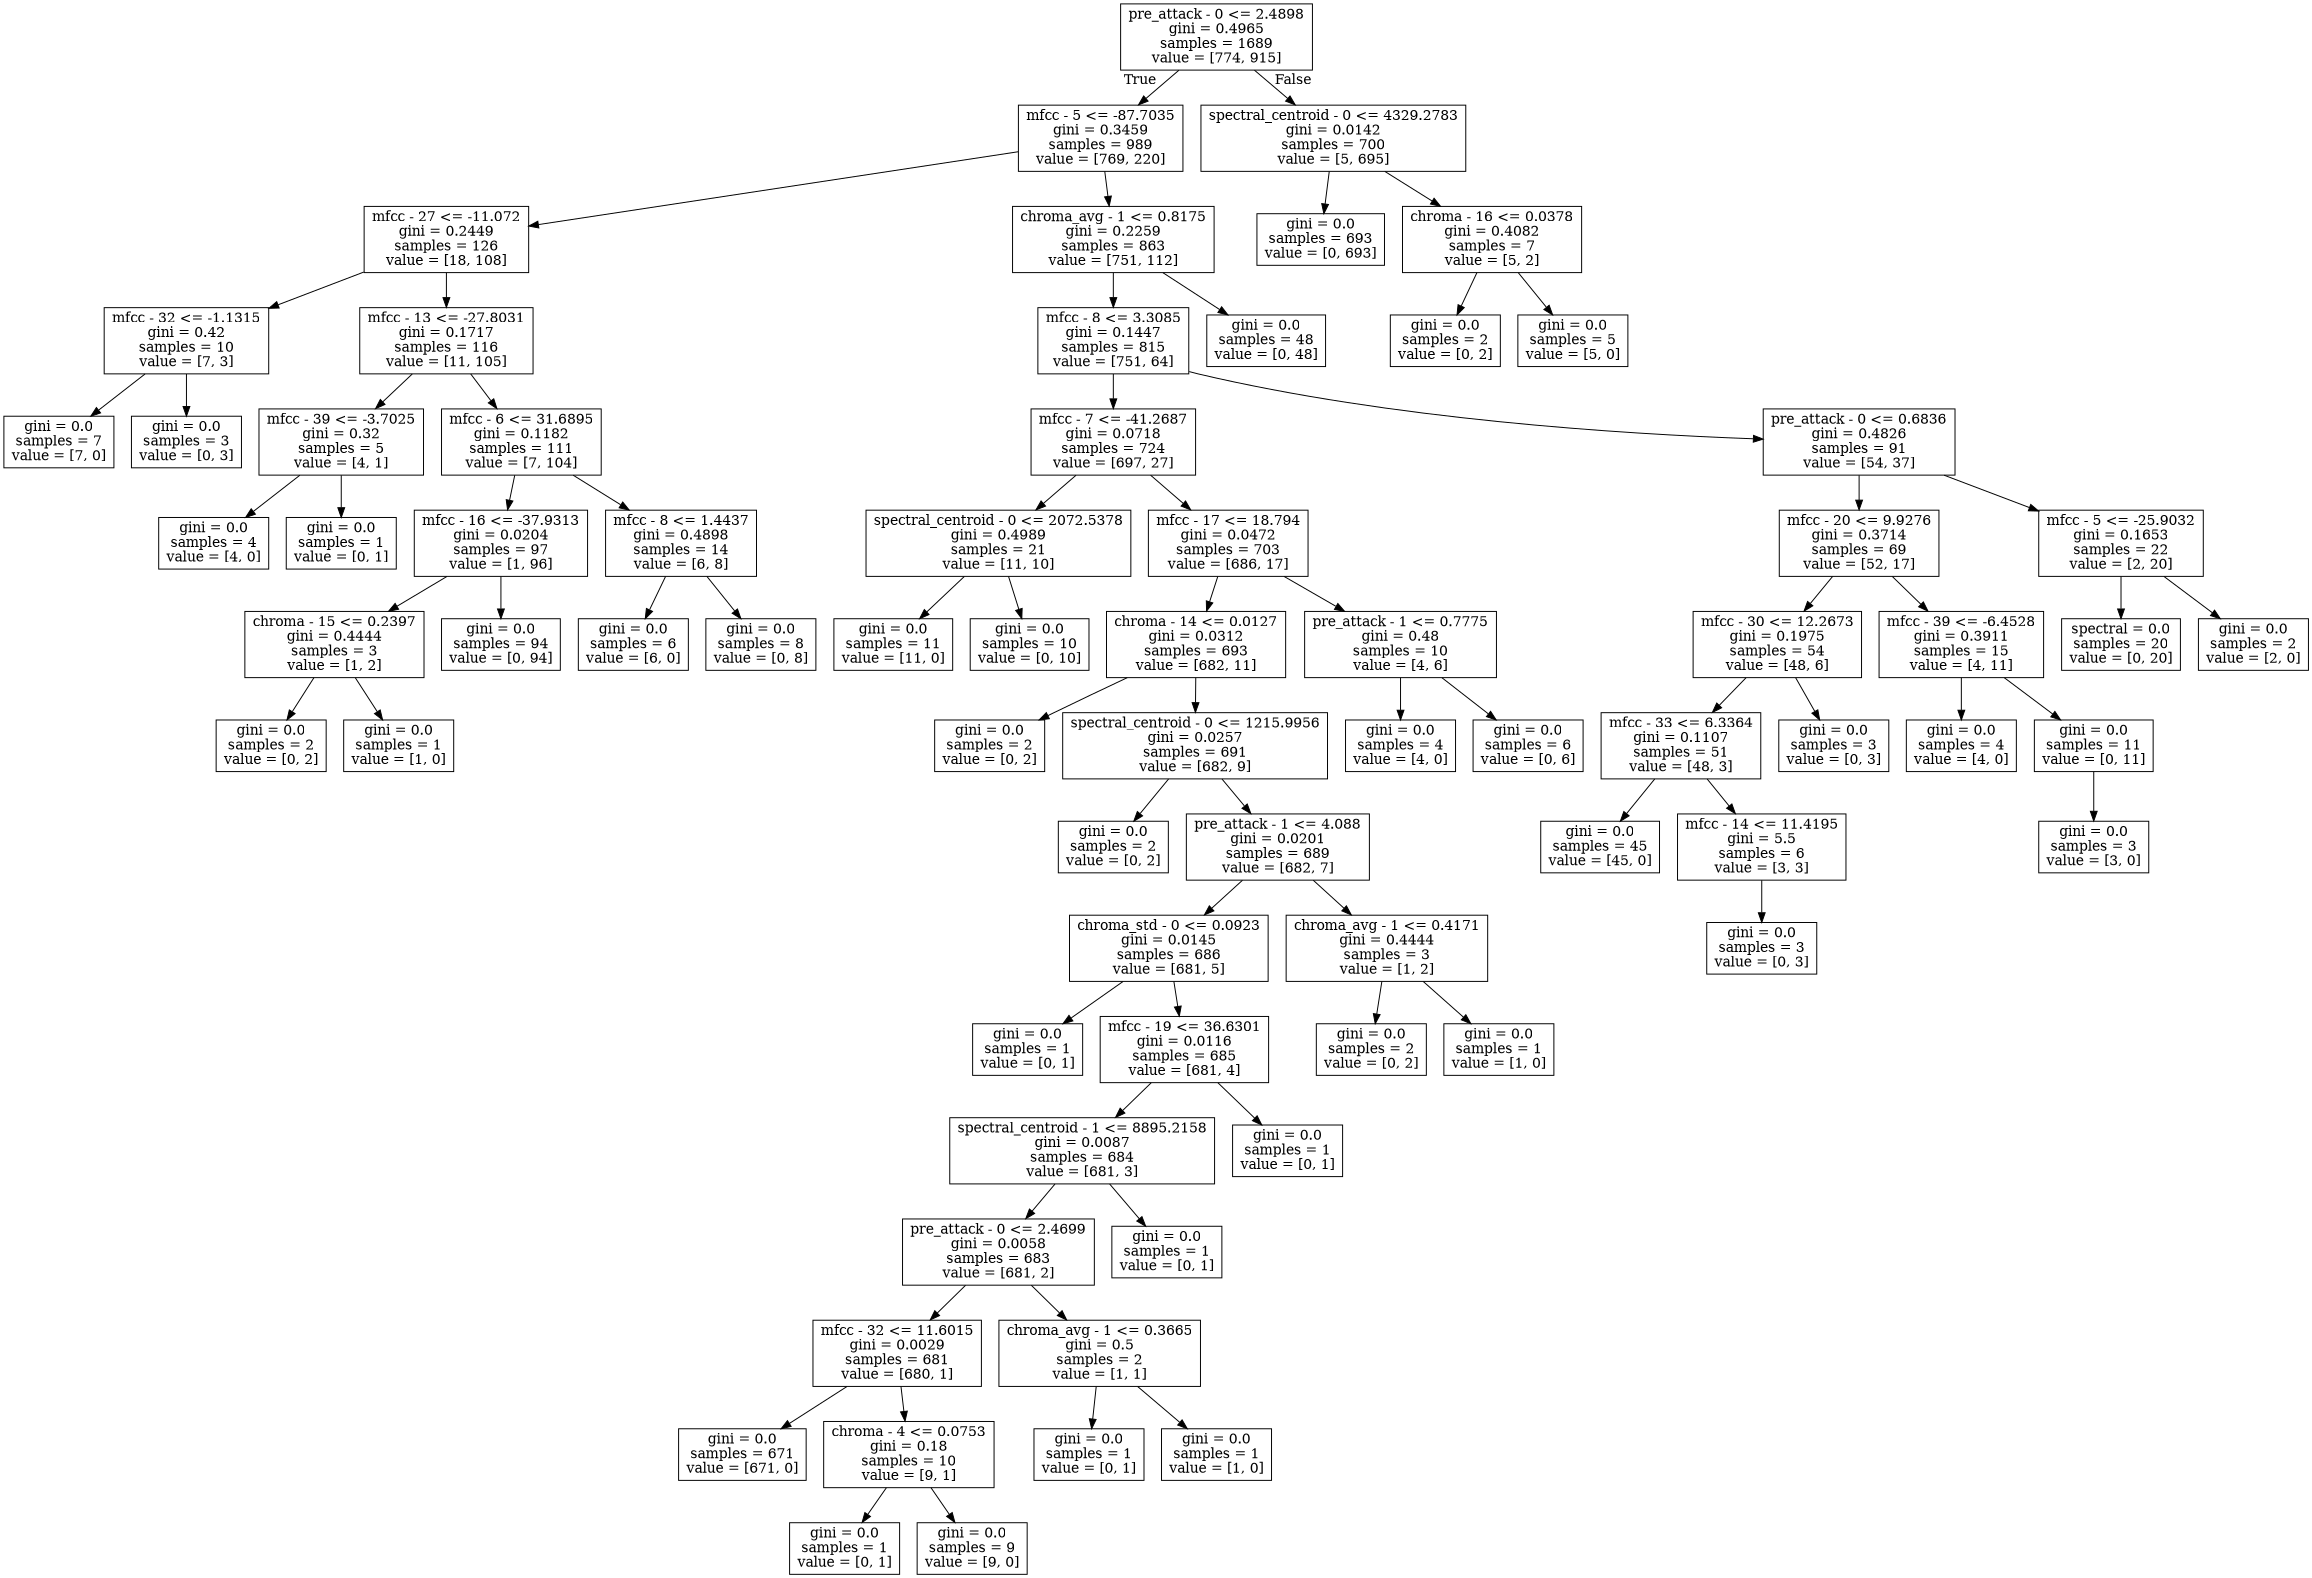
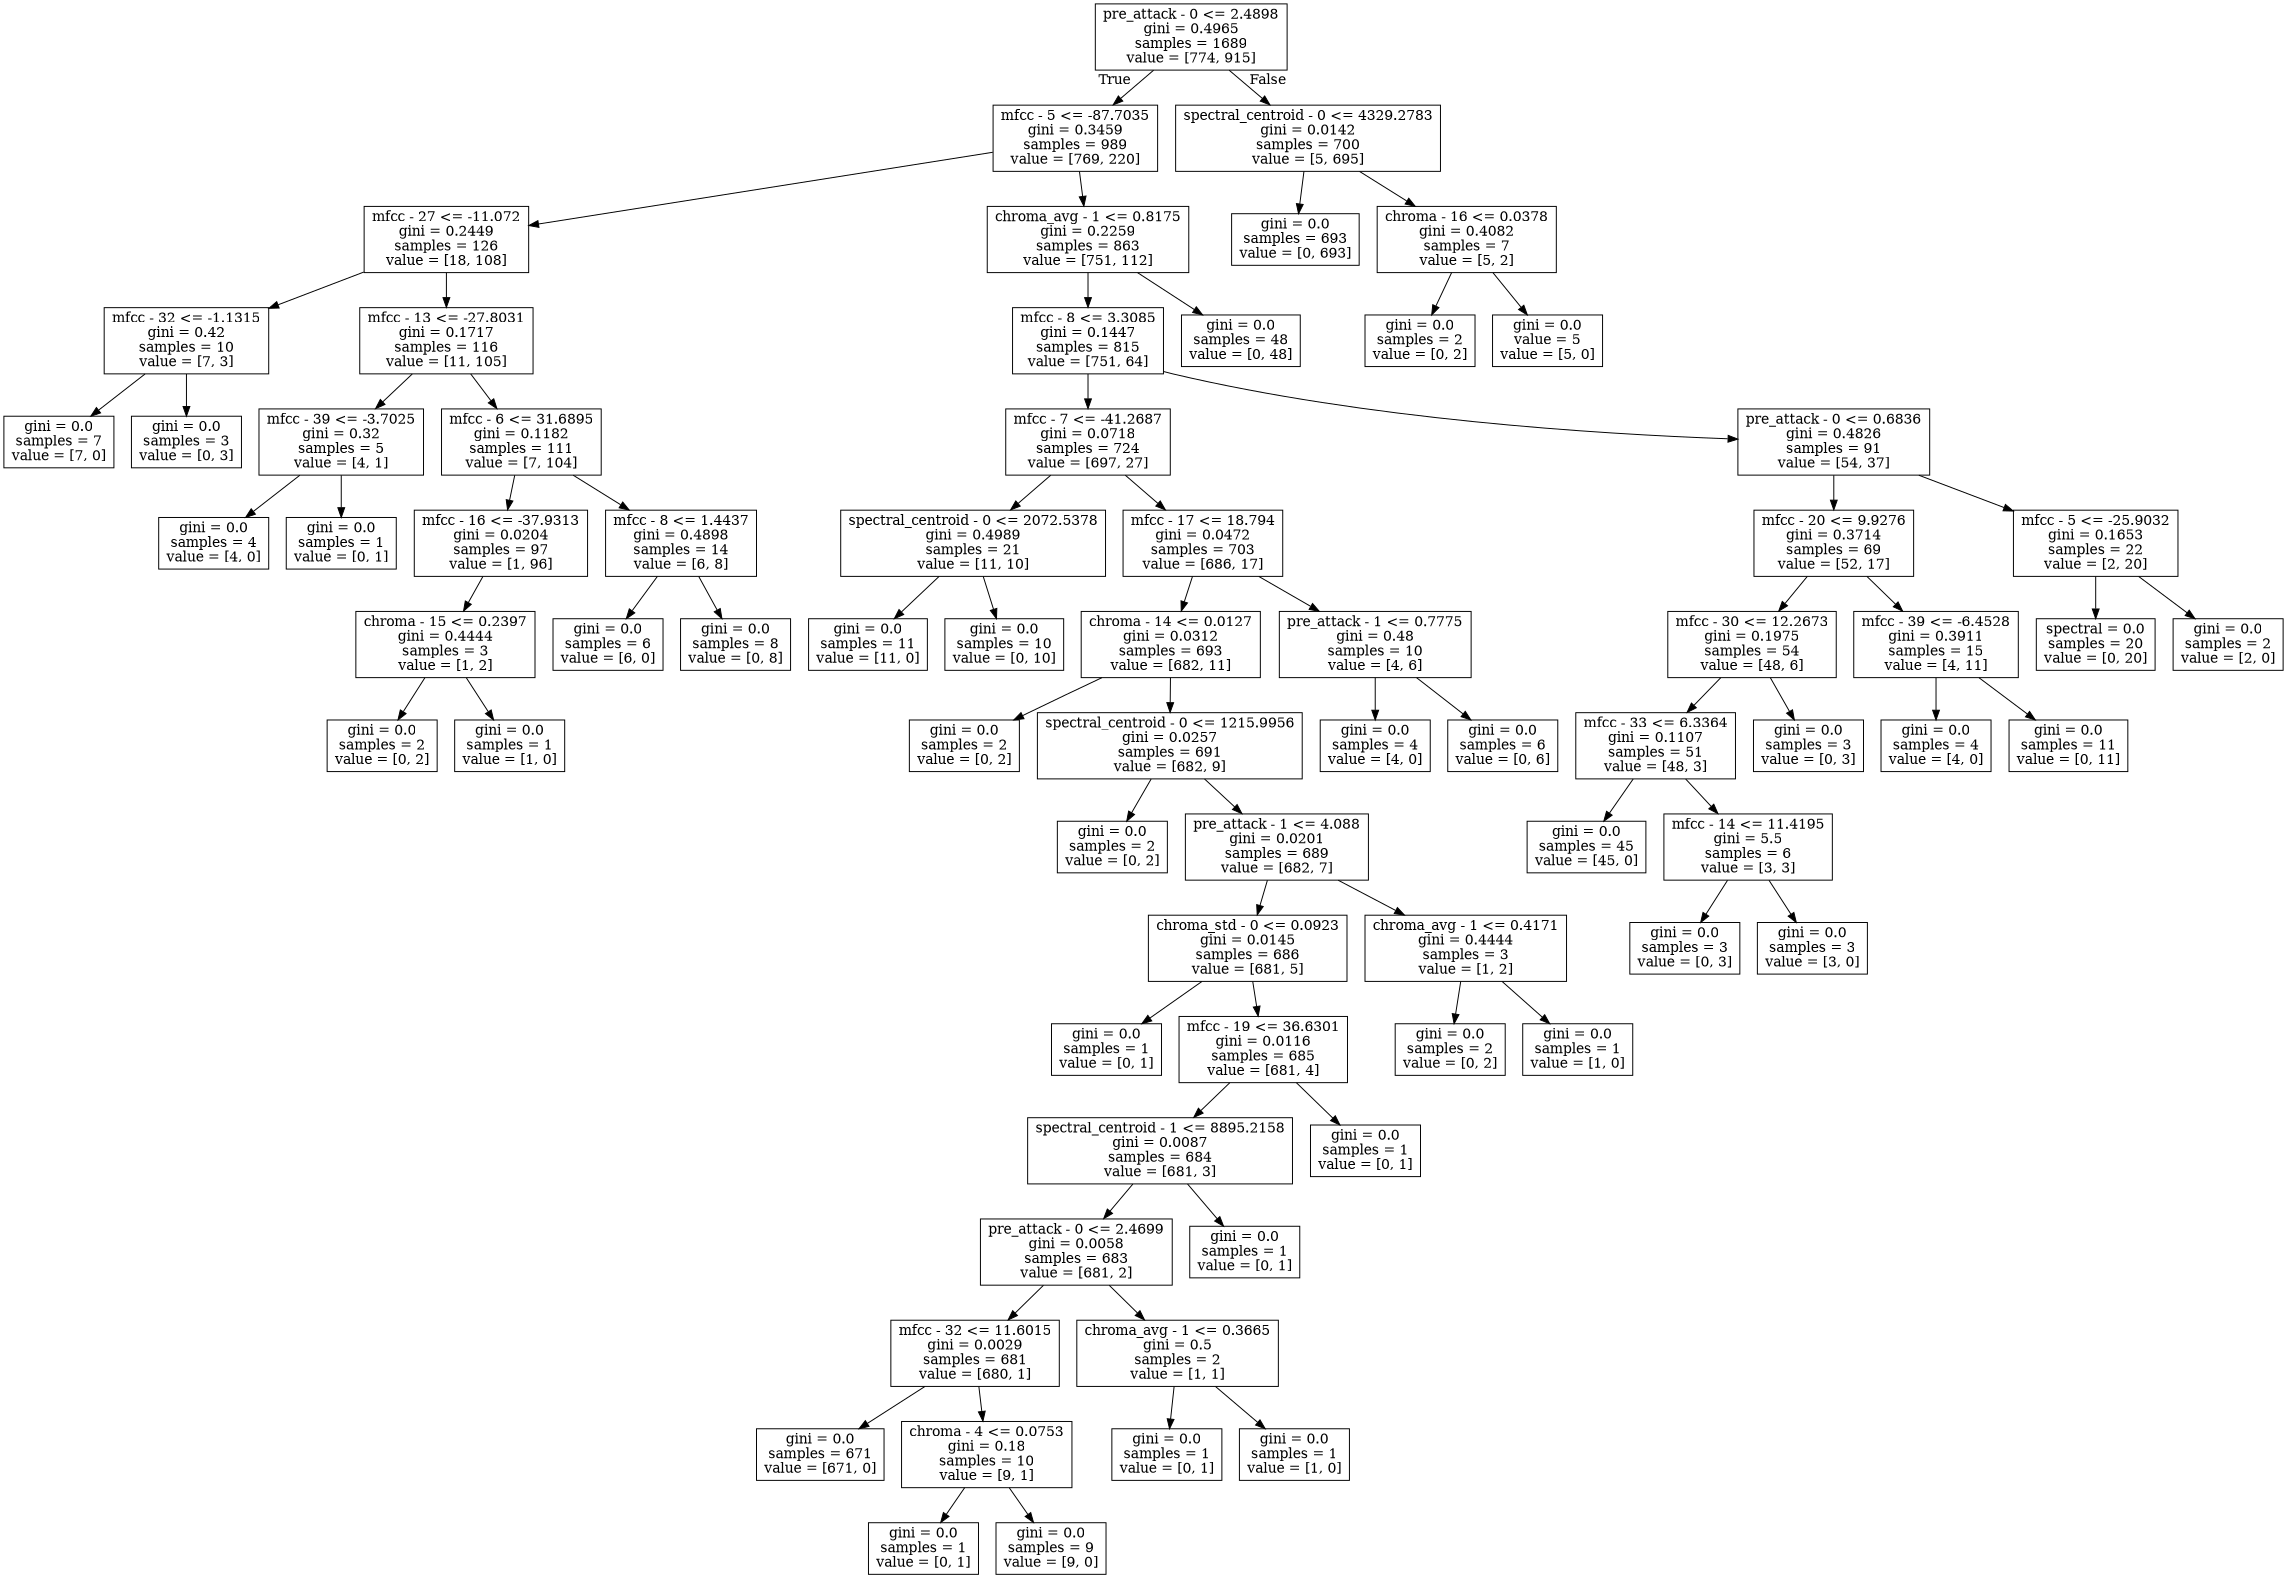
node "gini = 0.0 samples = 5 value = [5, 0]": label "gini = 0.0 samples = 5 value = [5, 0]" -> "gini = 0.0 value = 5 value = [5, 0]"
node "gini = 0.0 samples = 94 value = [0, 94]": removed
edge "gini = 0.0 samples = 11 value = [0, 11]" -> "gini = 0.0 samples = 3 value = [3, 0]": now "mfcc - 14 <= 11.4195 gini = 5.5 samples = 6 value = [3, 3]" -> "gini = 0.0 samples = 3 value = [3, 0]"
